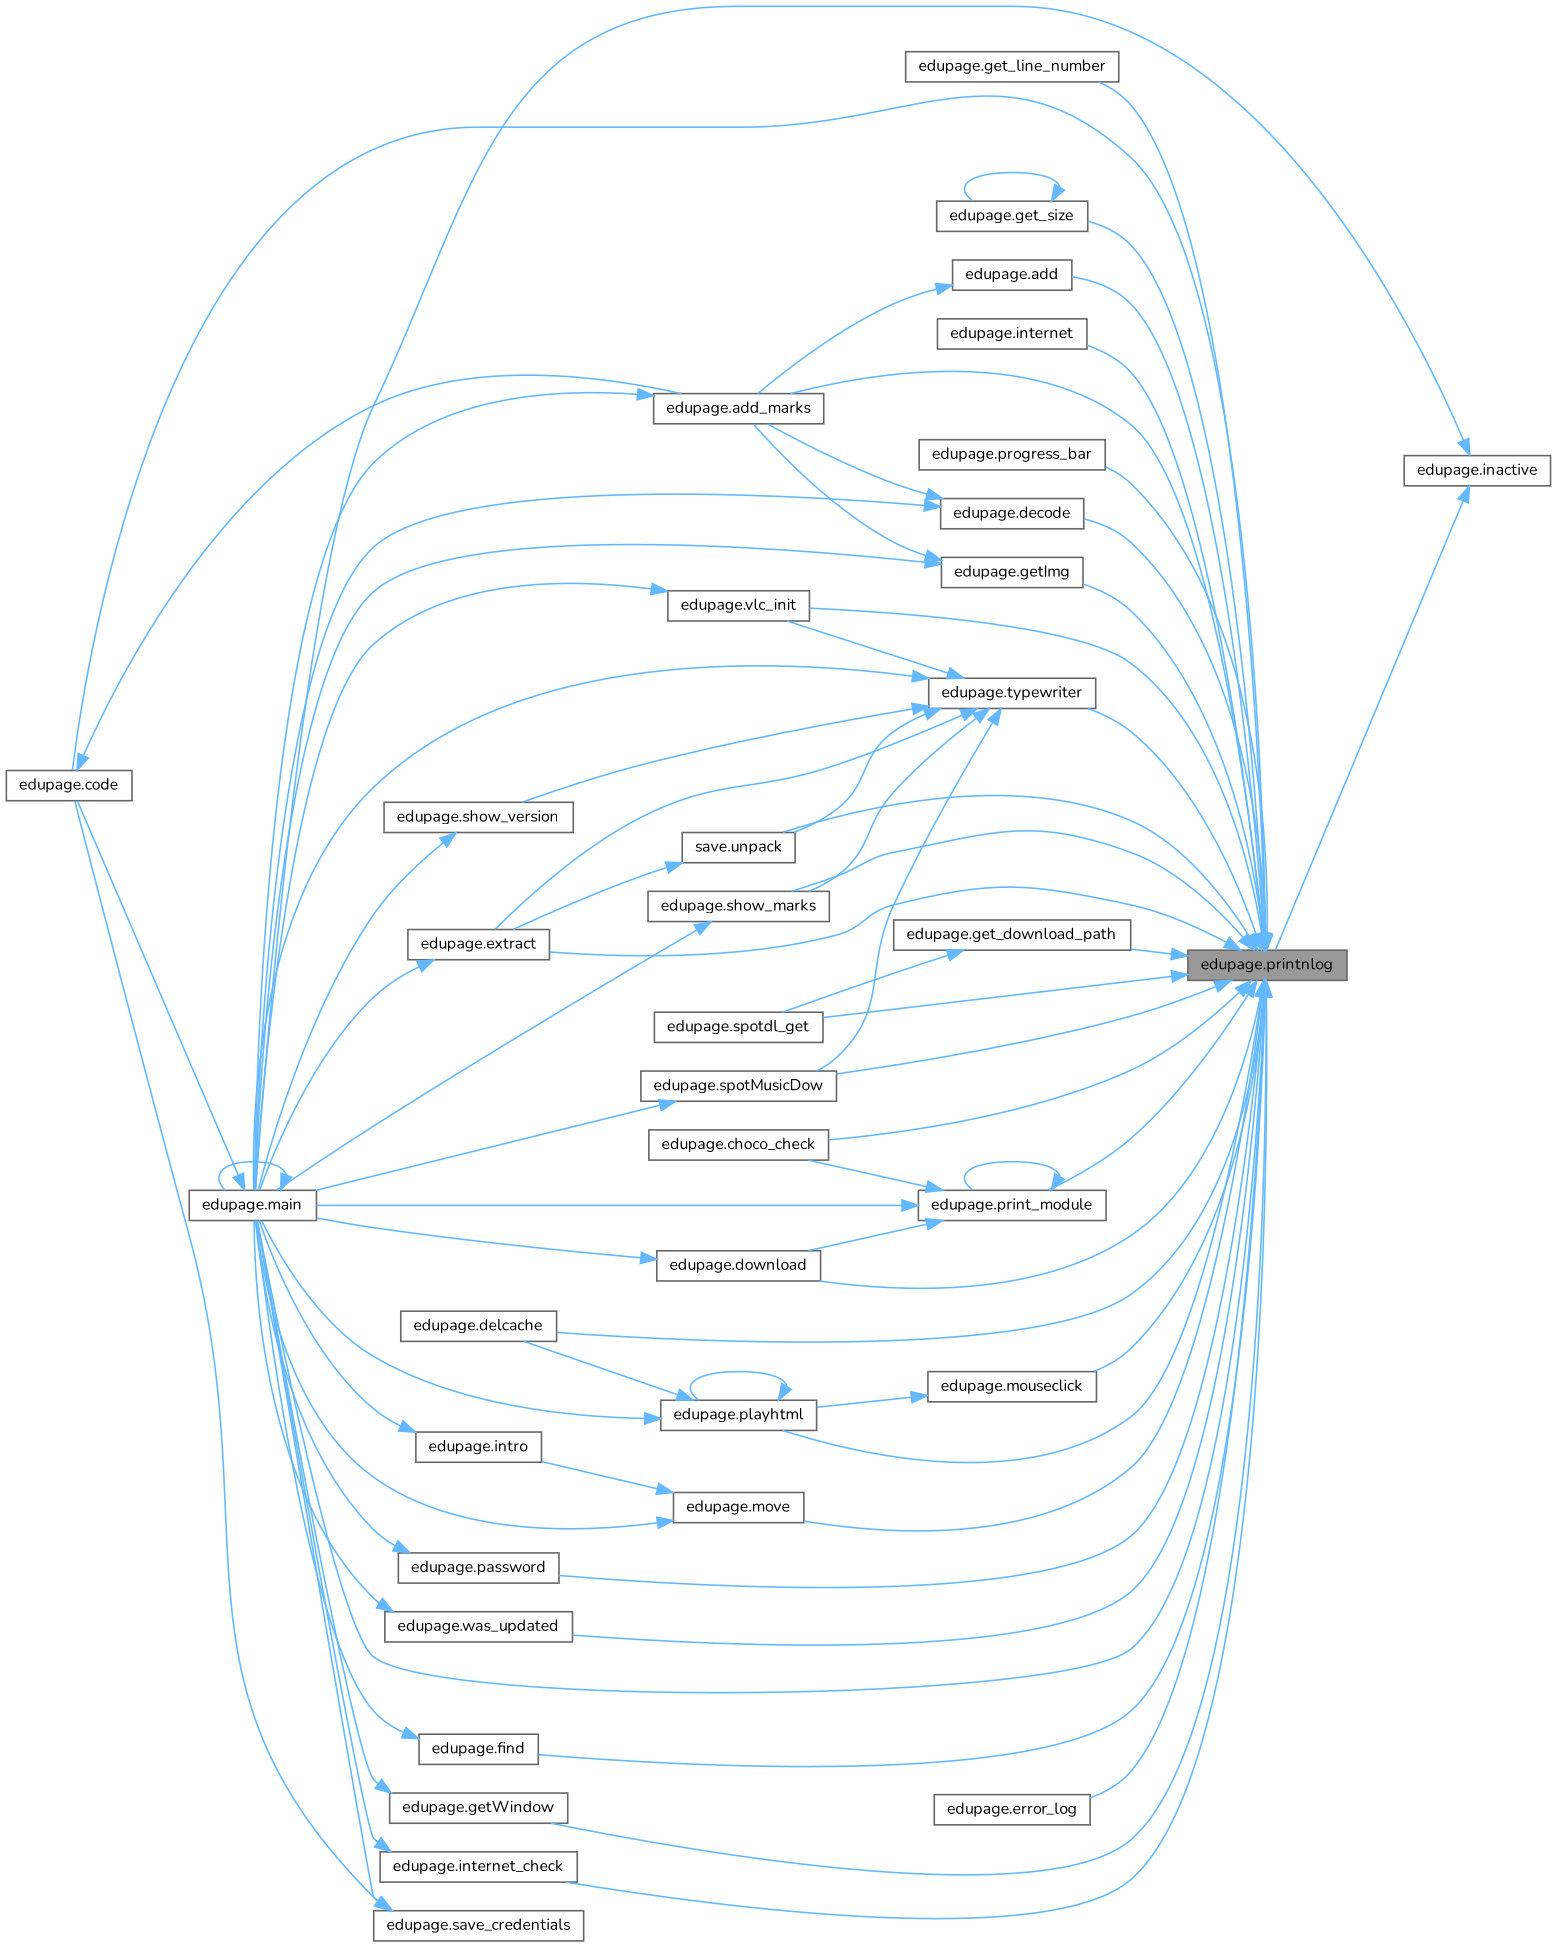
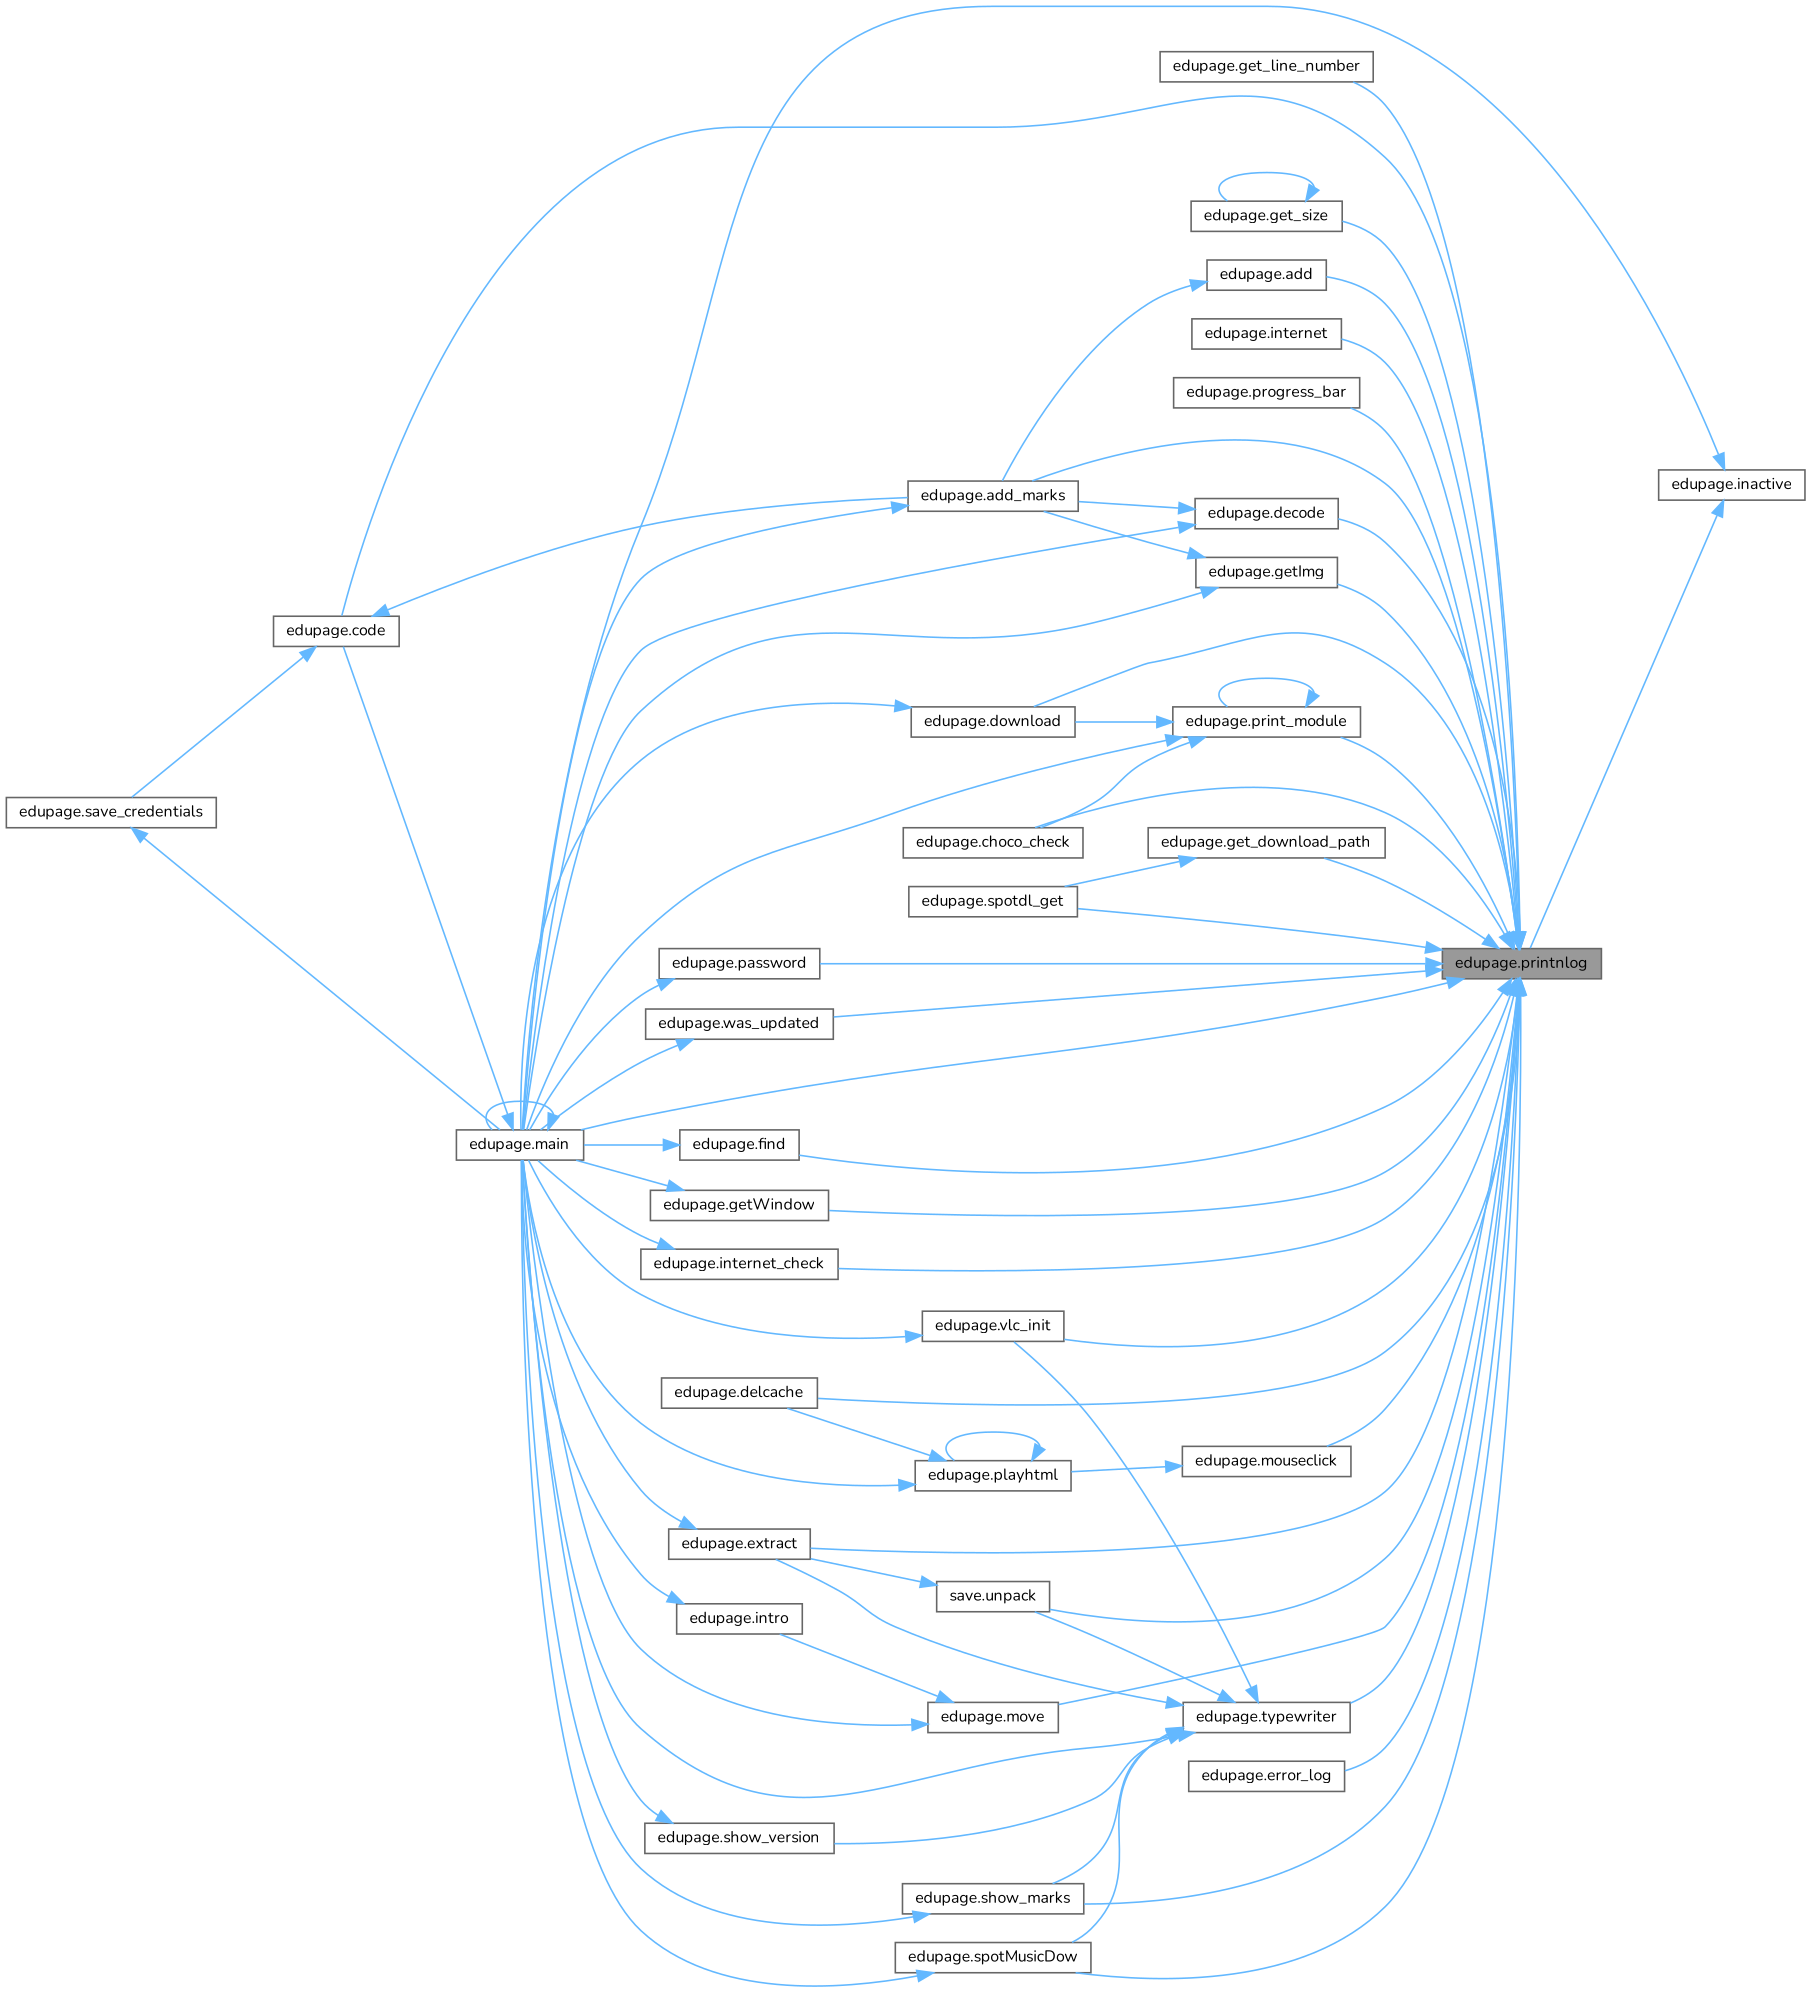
edge "edupage.code" -> "edupage.save_credentials": reversed
edge "edupage.playhtml" -> "edupage.printnlog": removed
